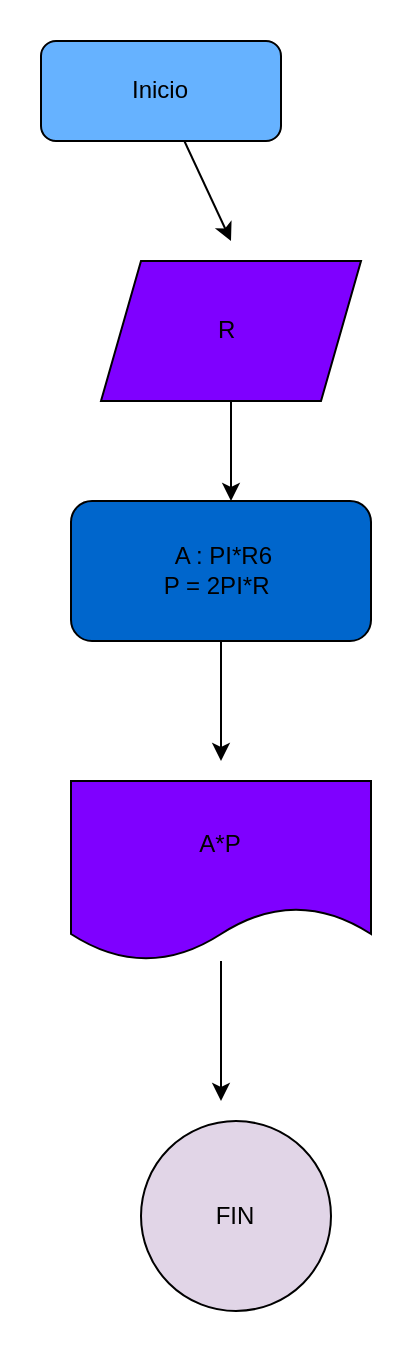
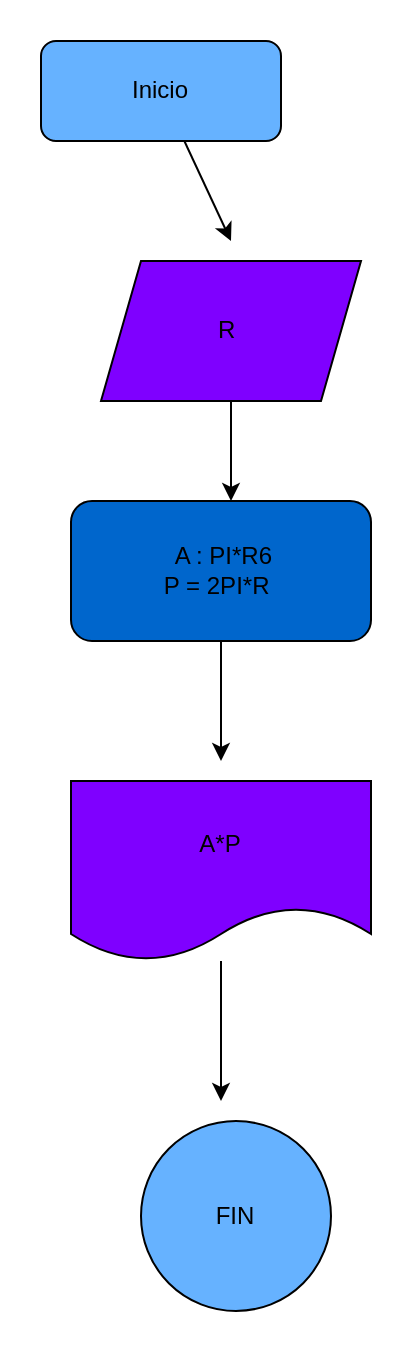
node "FIN": fillcolor #e1d5e7 -> #66b2ff
